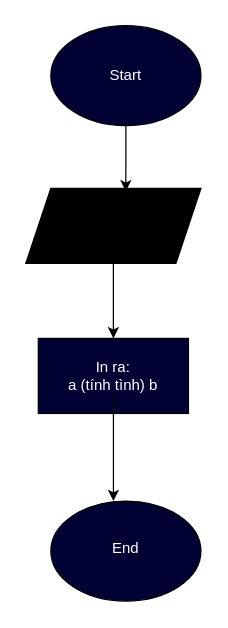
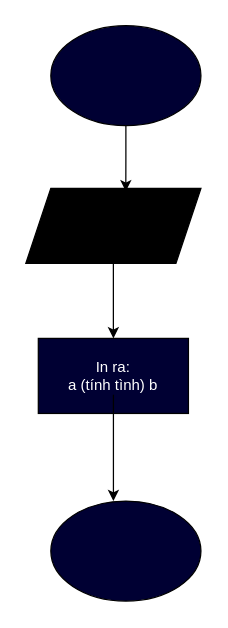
node "Start": removed
node "End": removed
